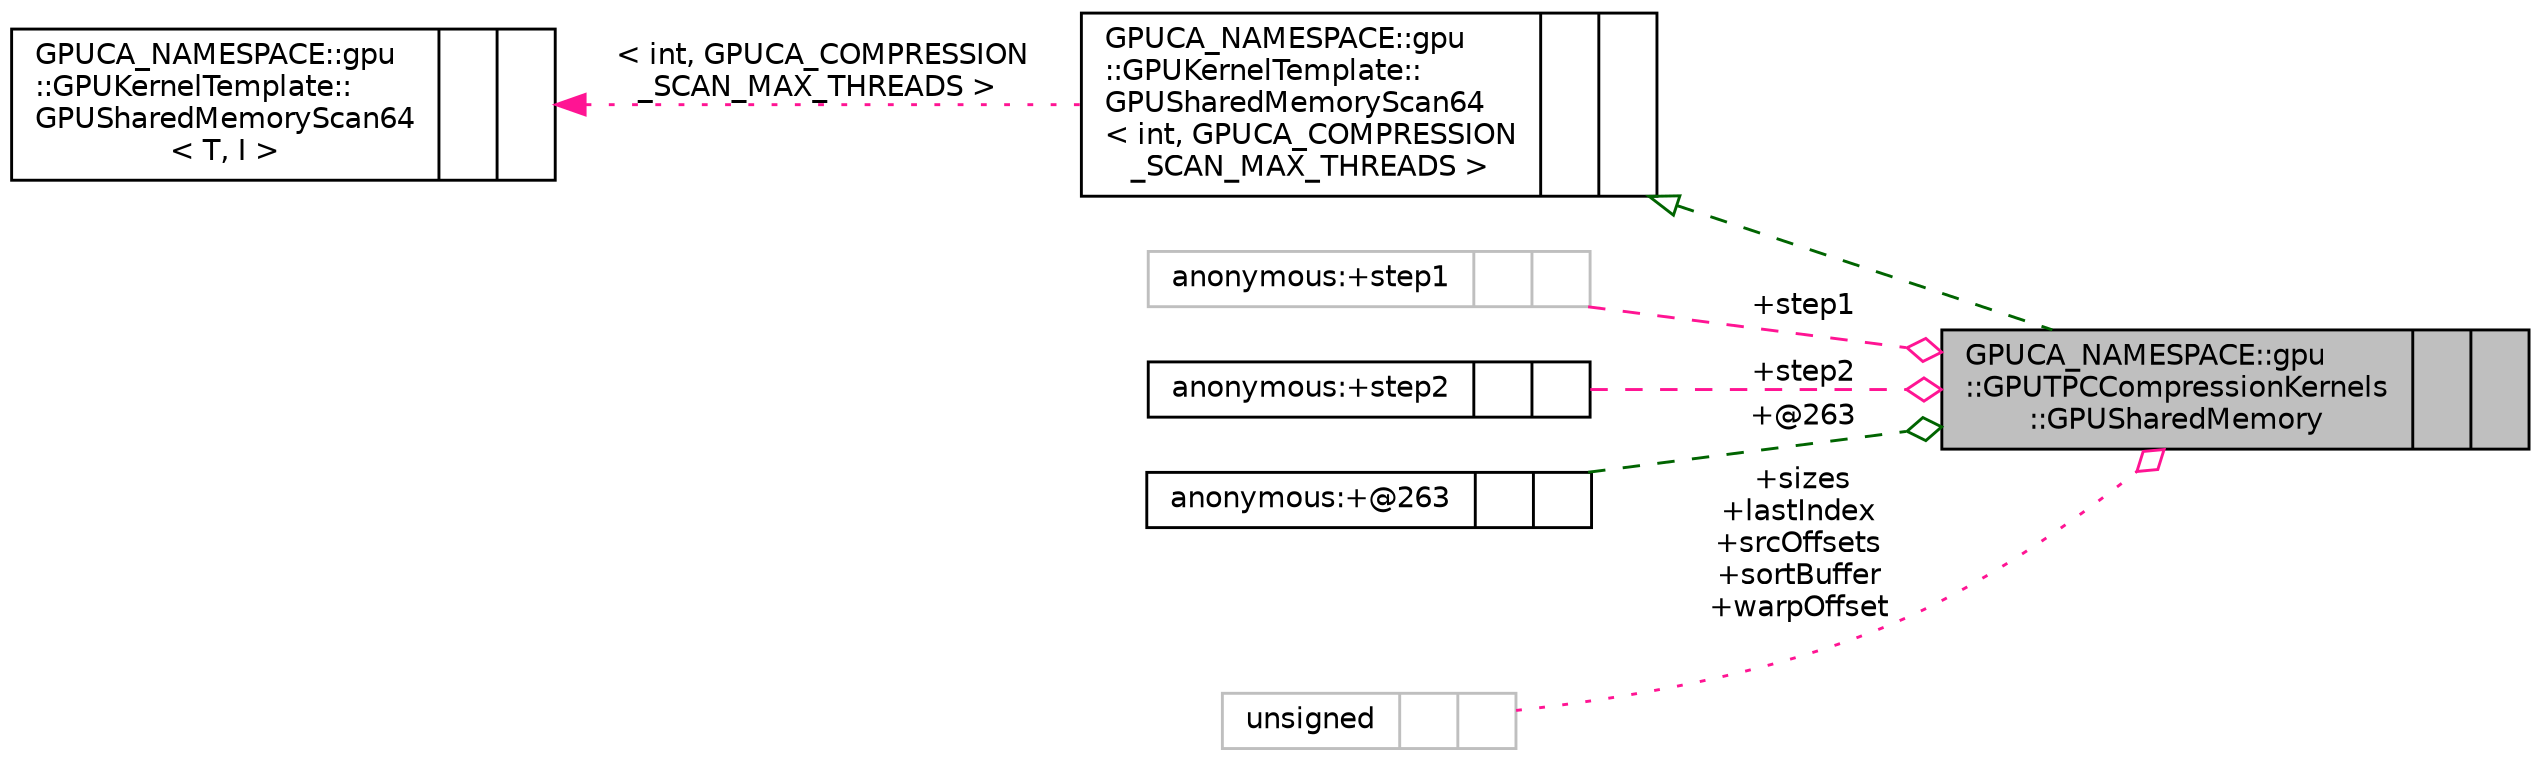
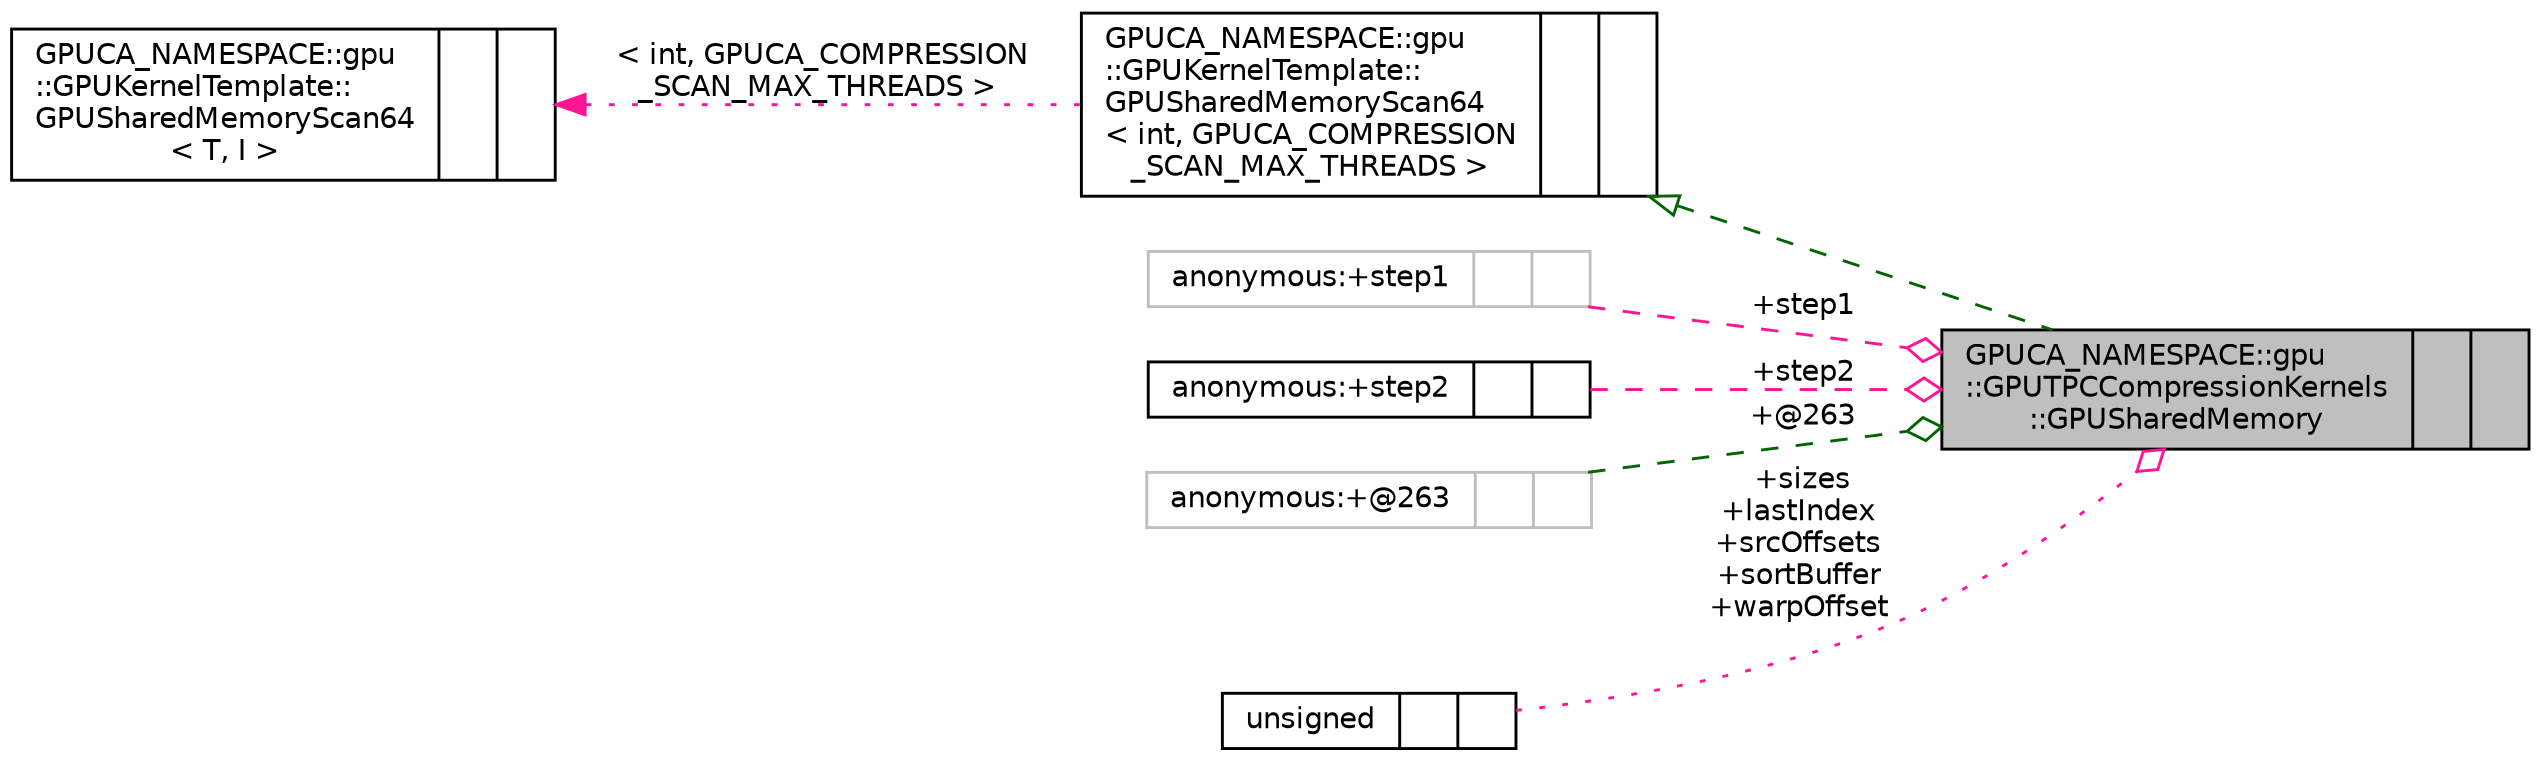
node "anonymous:+@263": color black -> grey75
node "unsigned": color grey75 -> black
